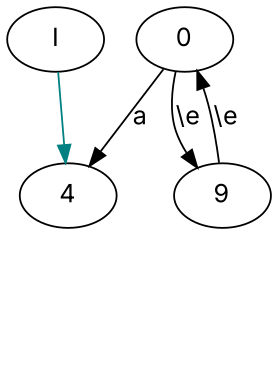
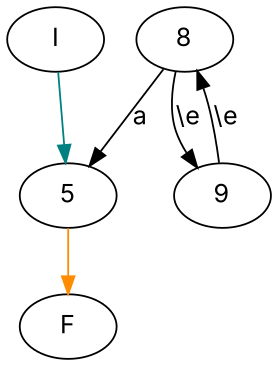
node "0": label "0" -> "8"
node "4": label "4" -> "5"
node "F": added
